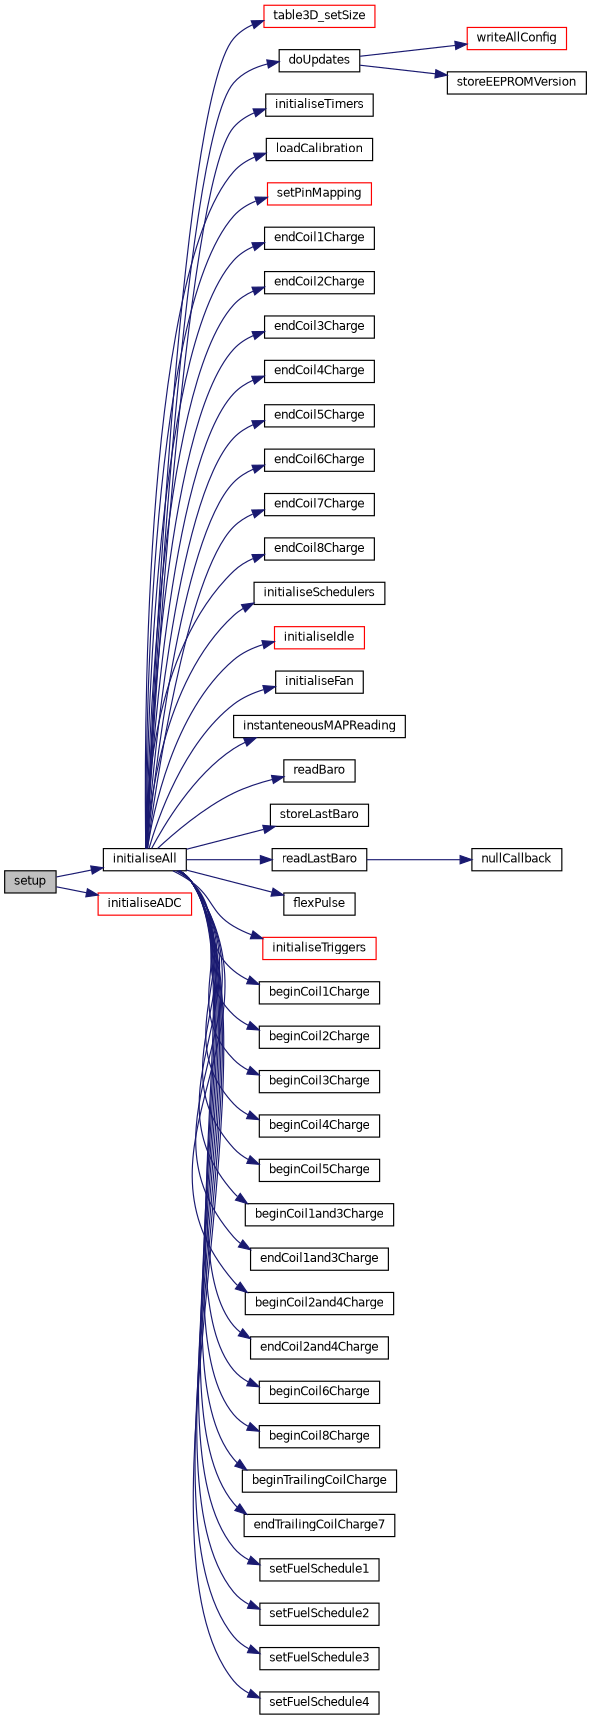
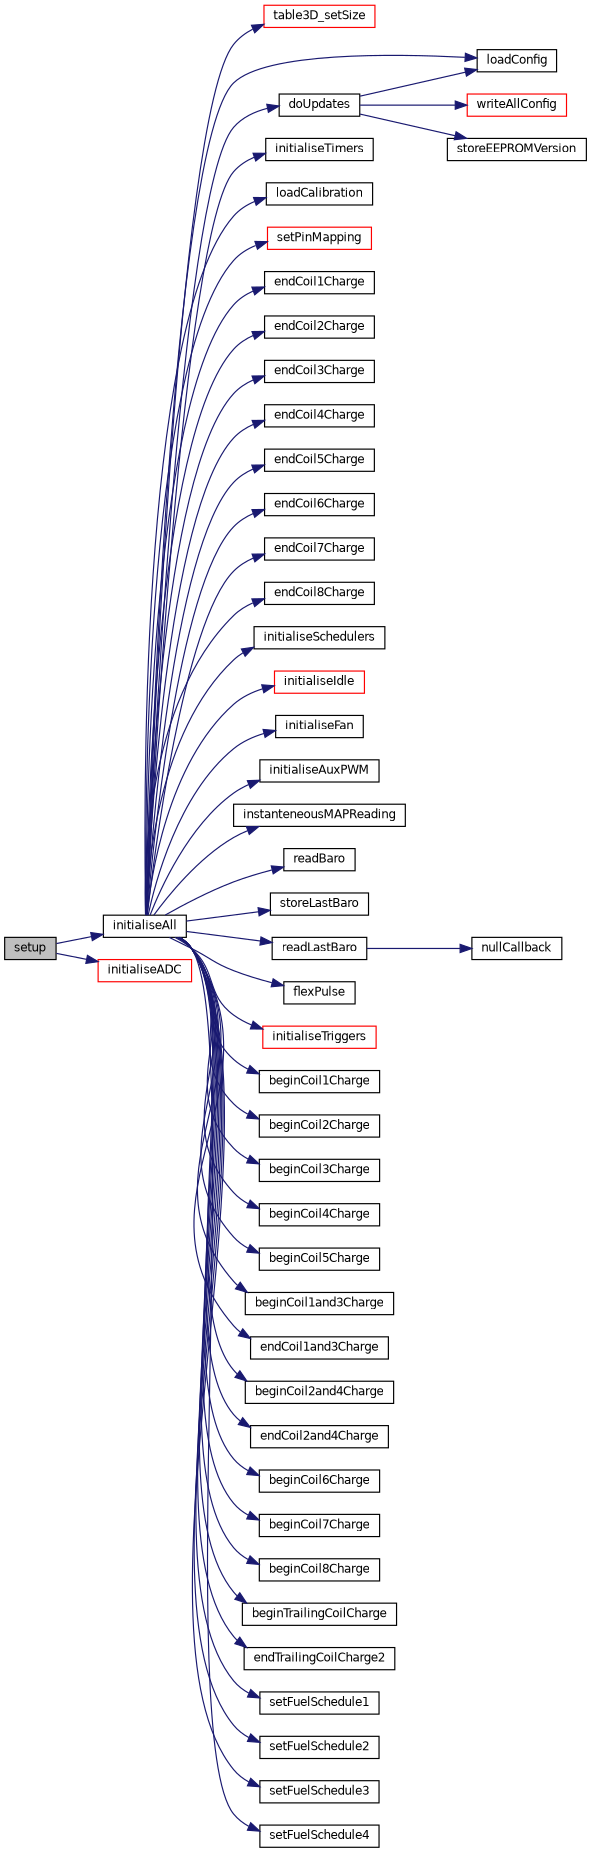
node "loadConfig": added
node "initialiseAuxPWM": added
node "endTrailingCoilCharge7": label "endTrailingCoilCharge7" -> "endTrailingCoilCharge2"
node "beginCoil7Charge": added
